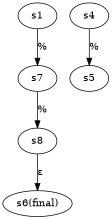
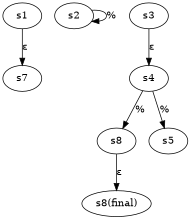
node "s2": added
node "s3": added
edge "s1" -> "s7": label "%" -> "ε"
edge "s7" -> "s8": now "s4" -> "s8"
node "s6(final)": label "s6(final)" -> "s8(final)"
